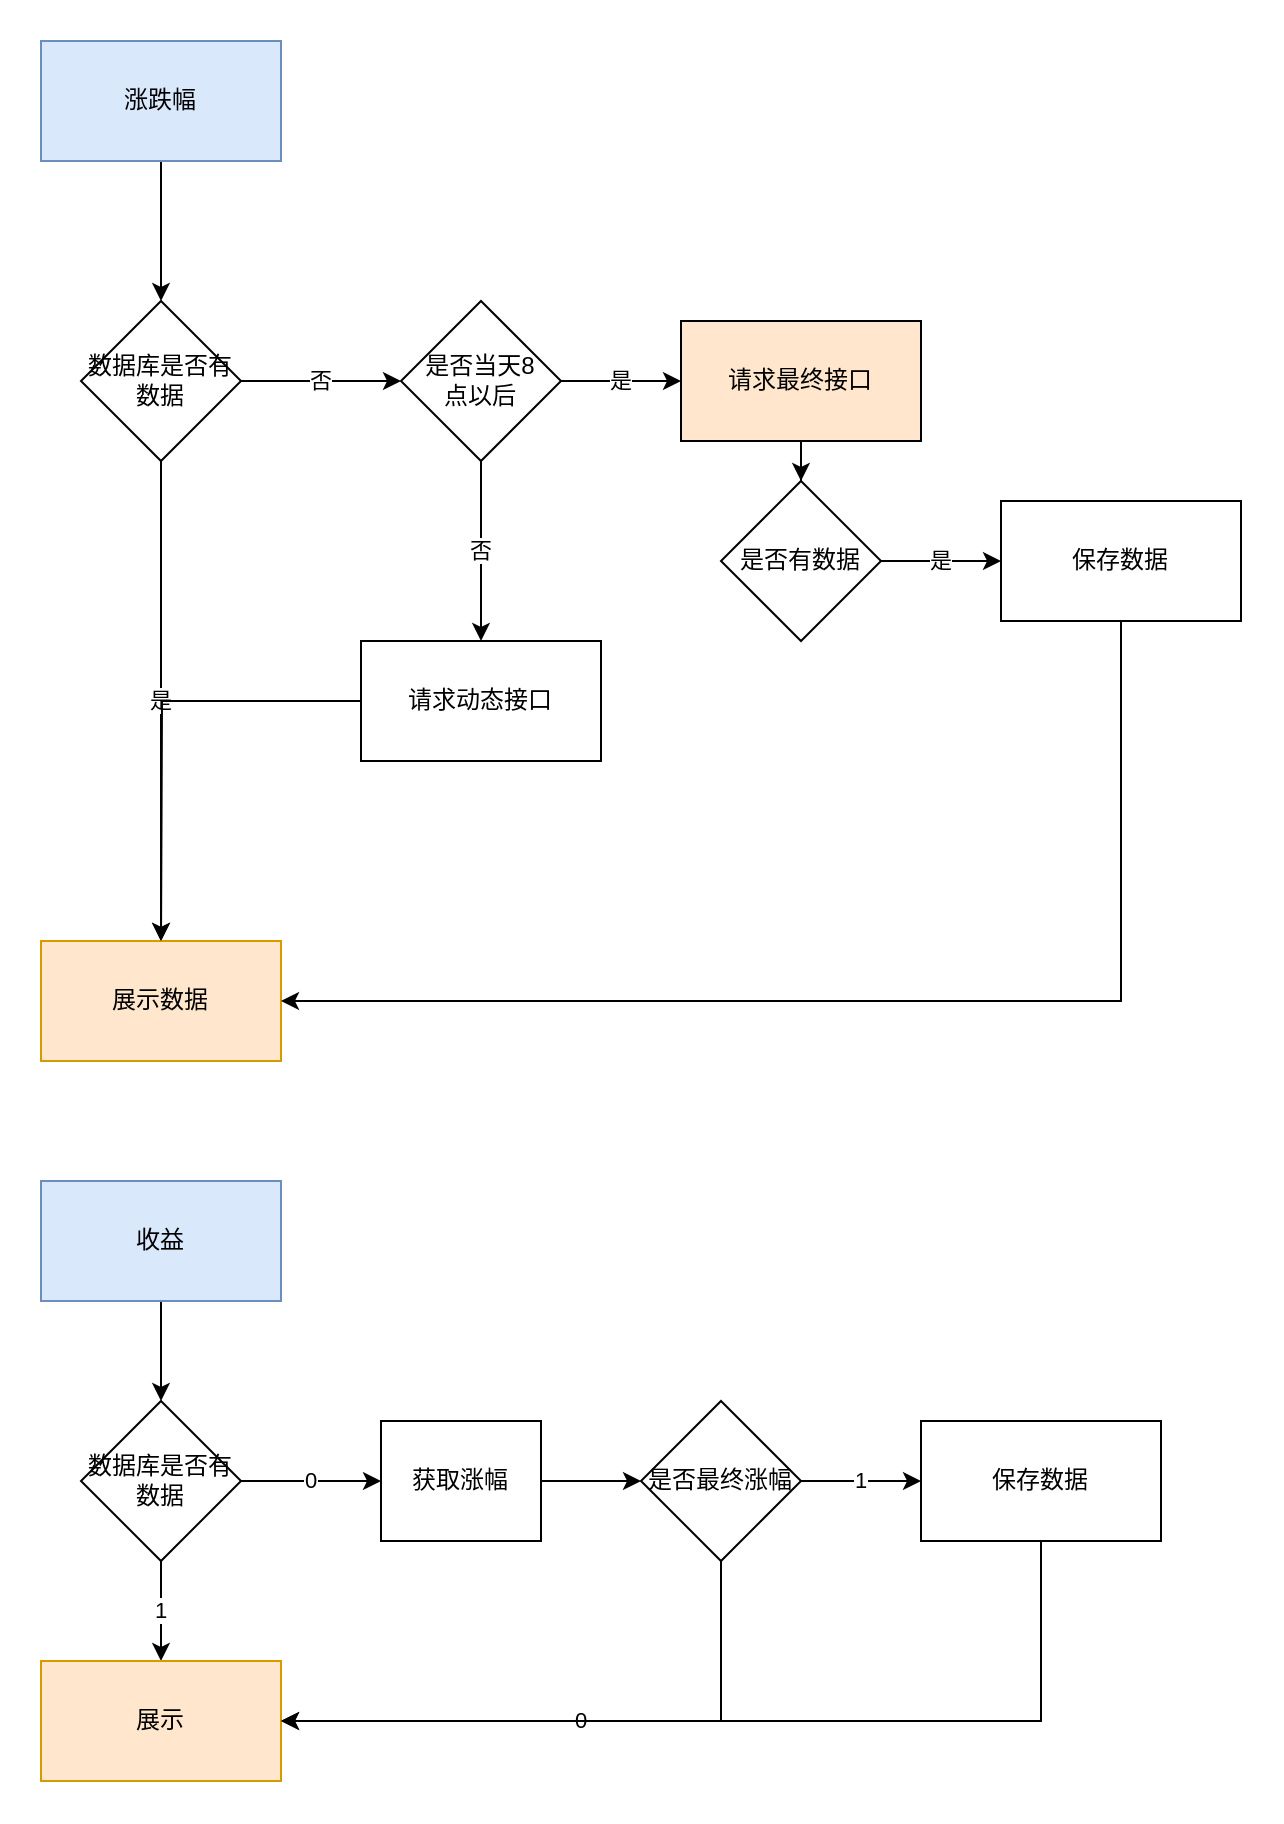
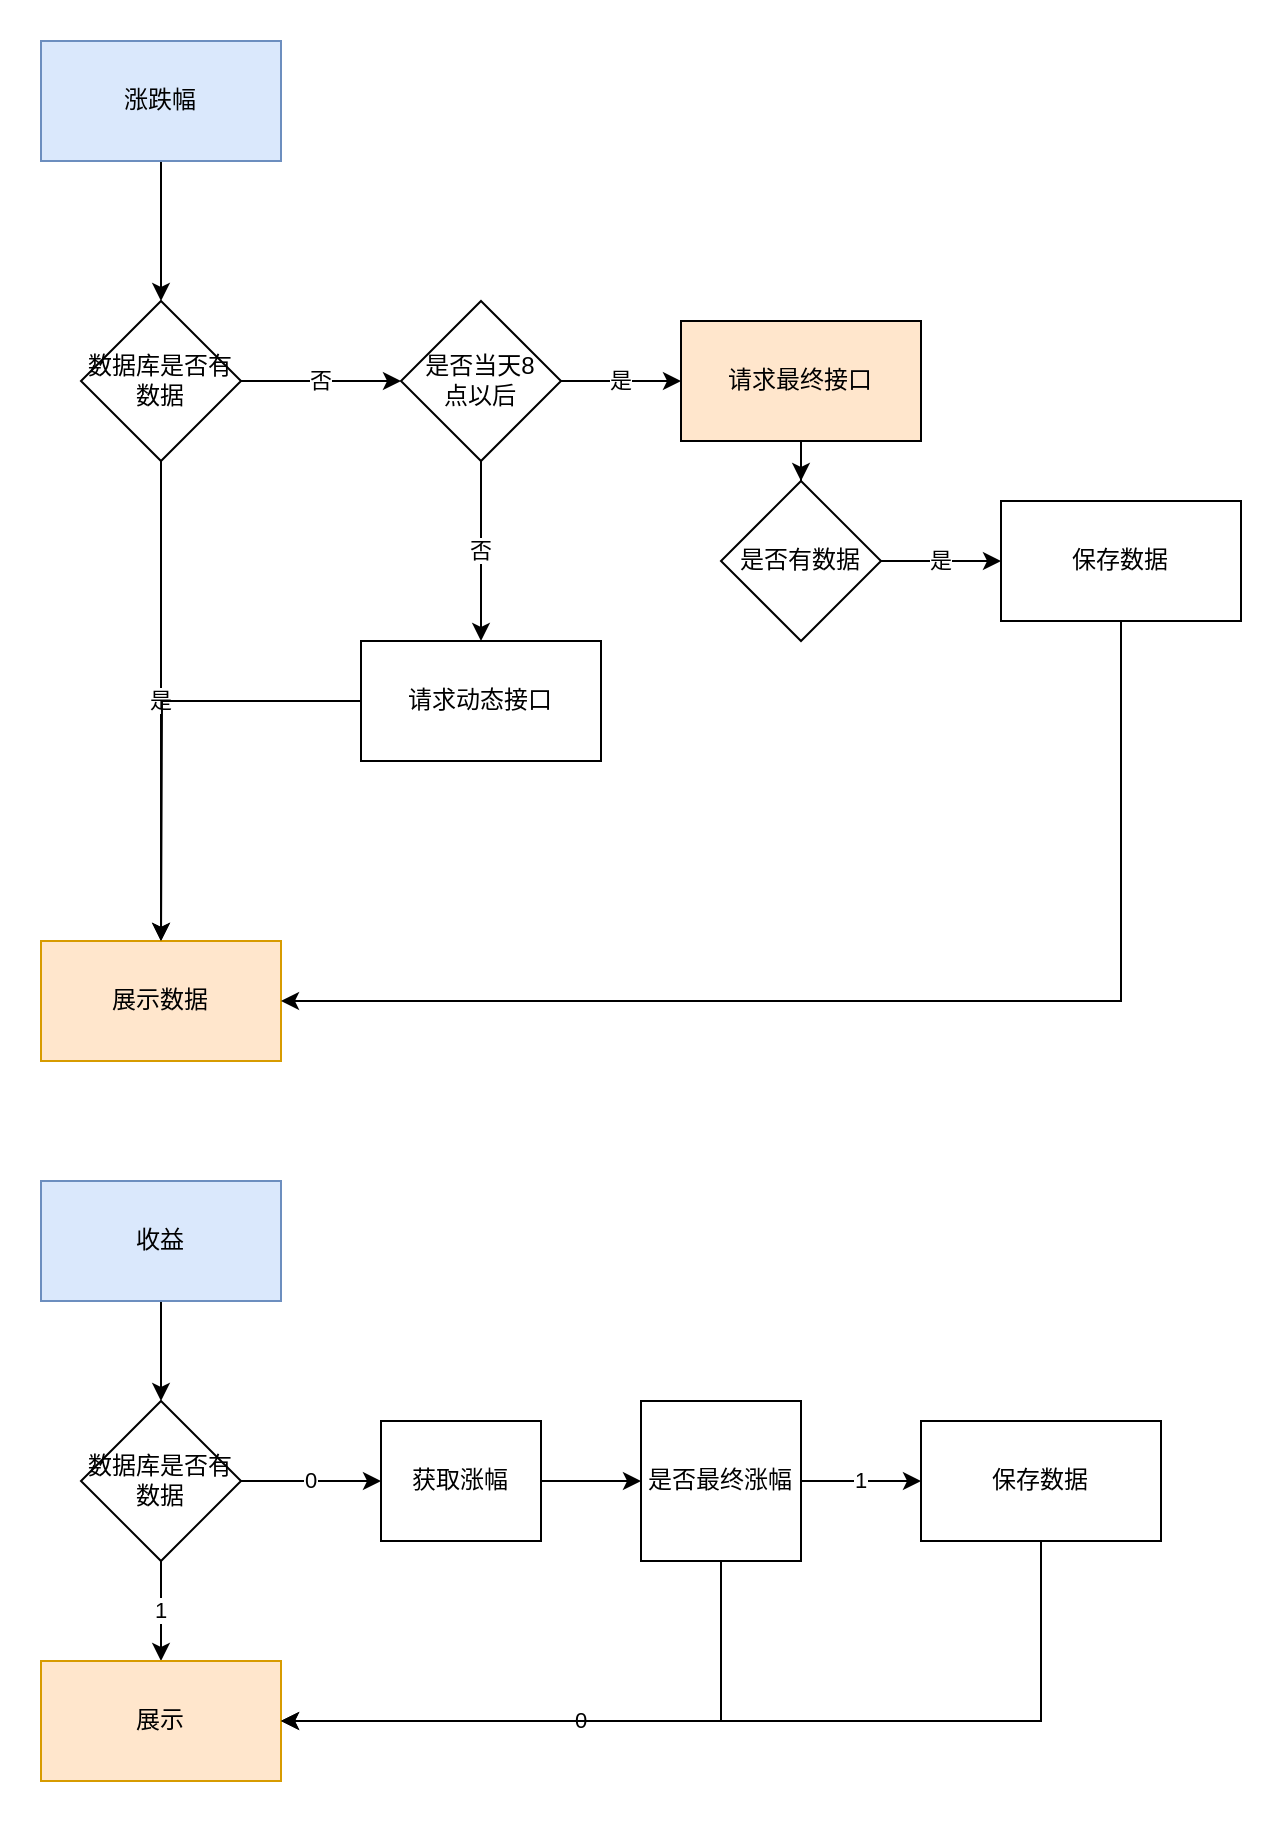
node "是否最终涨幅": shape diamond -> rectangle
